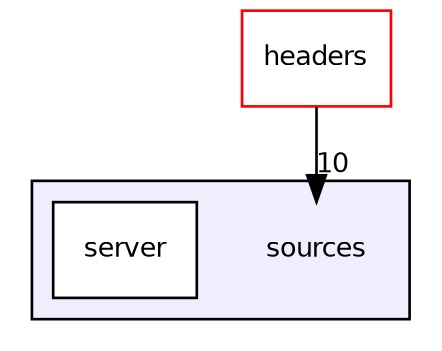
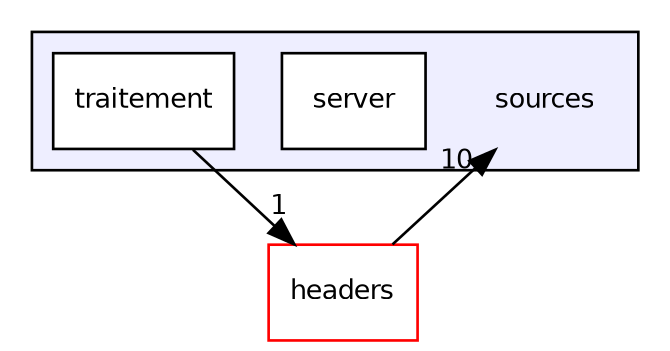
node "traitement": added
